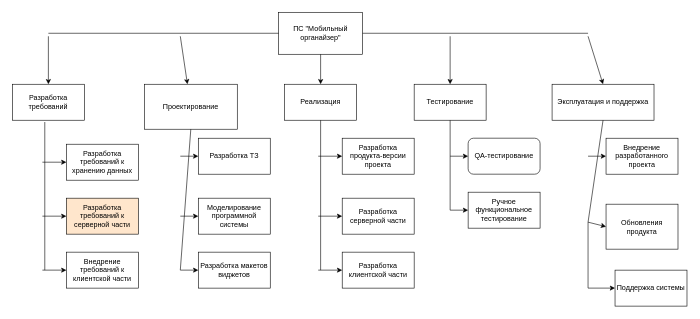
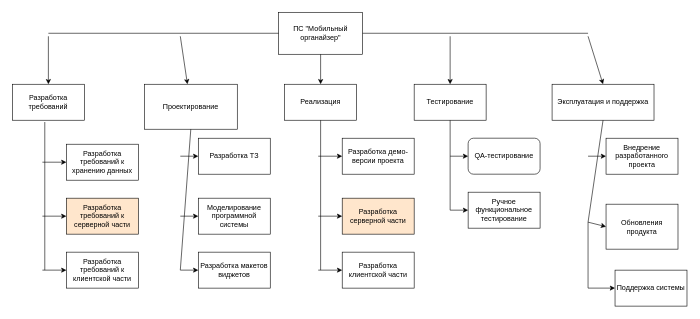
node "Разработка продукта-версии проекта": label "Разработка продукта-версии проекта" -> "Разработка демо-версии проекта"
node "Разработка серверной части": fillcolor #ffffff -> #ffe6cc
node "Внедрение требований к клиентской части": label "Внедрение требований к клиентской части" -> "Разработка требований к клиентской части"
